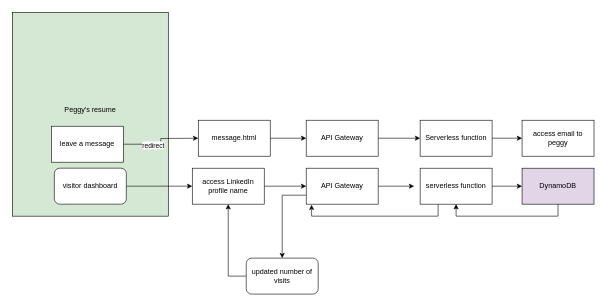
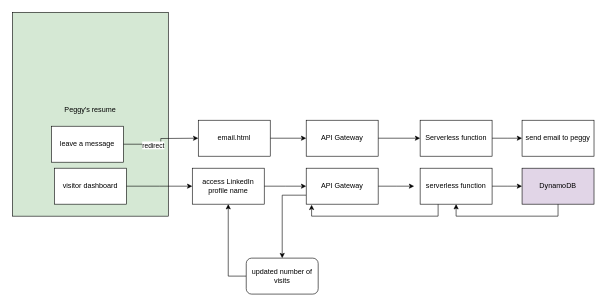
node "message.html": label "message.html" -> "email.html"
node "access email to peggy": label "access email to peggy" -> "send email to peggy"
node "visitor dashboard": shape rounded rectangle -> rectangle
